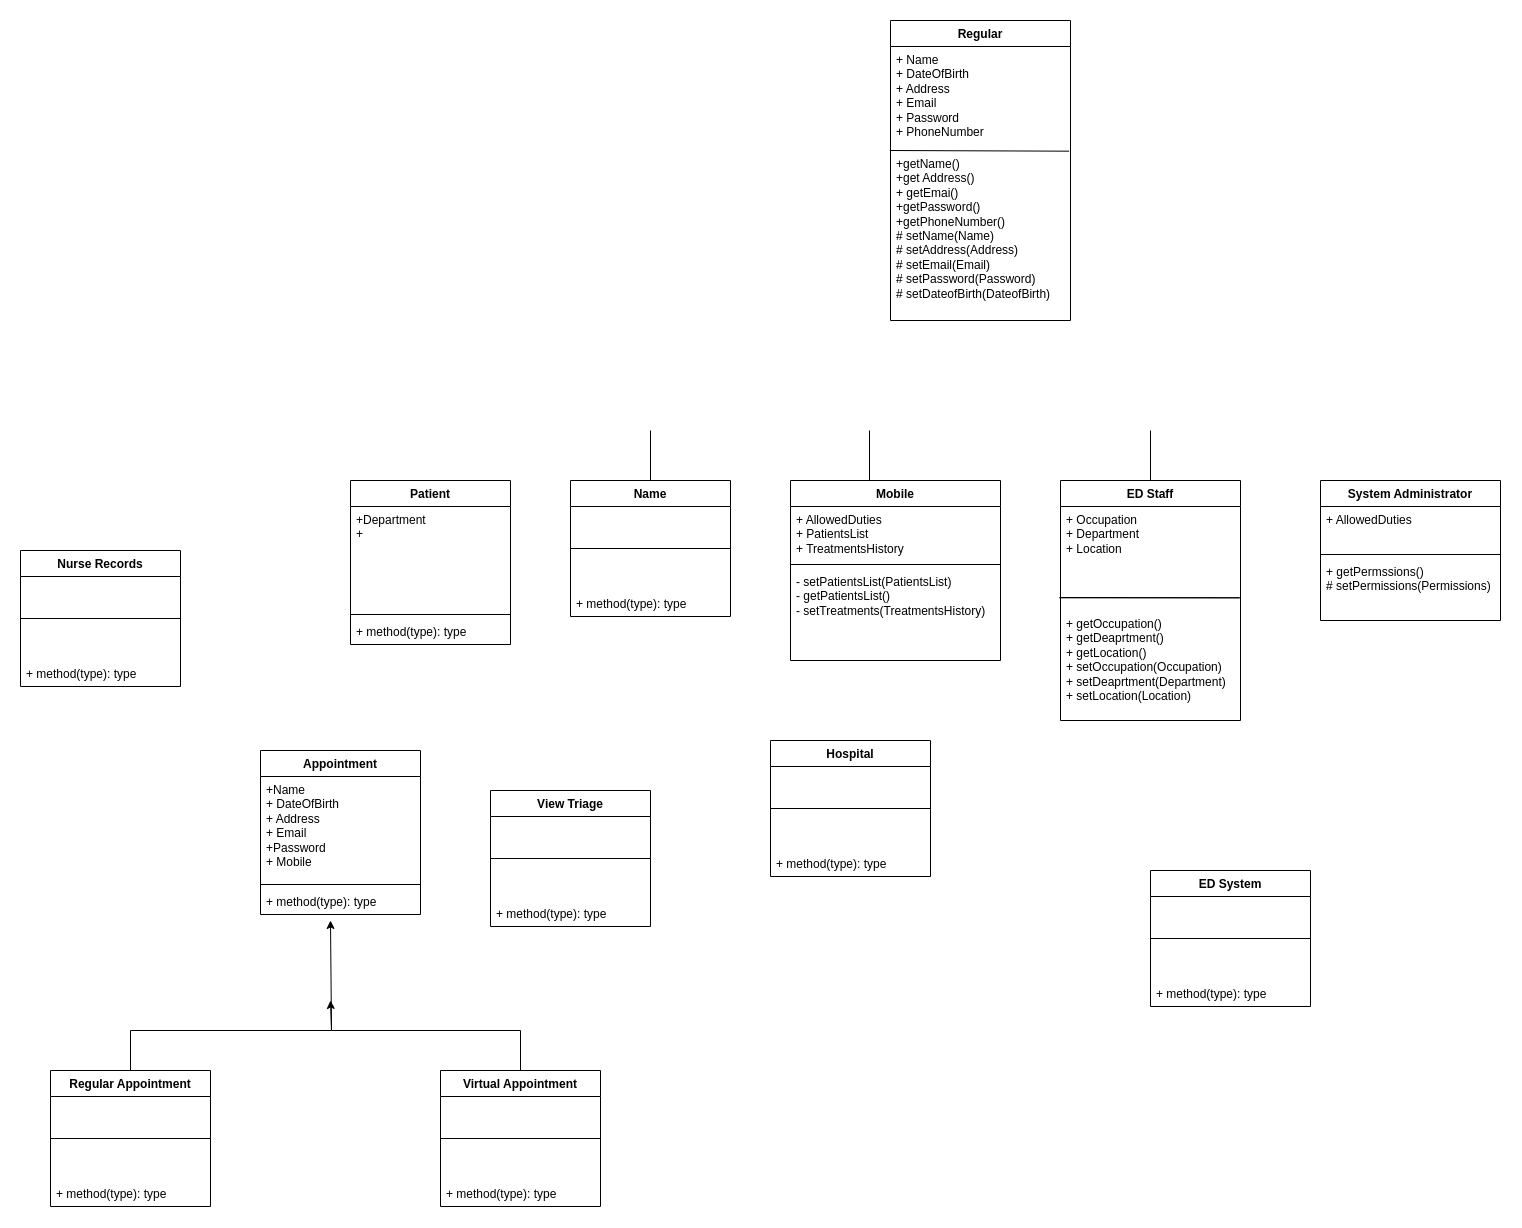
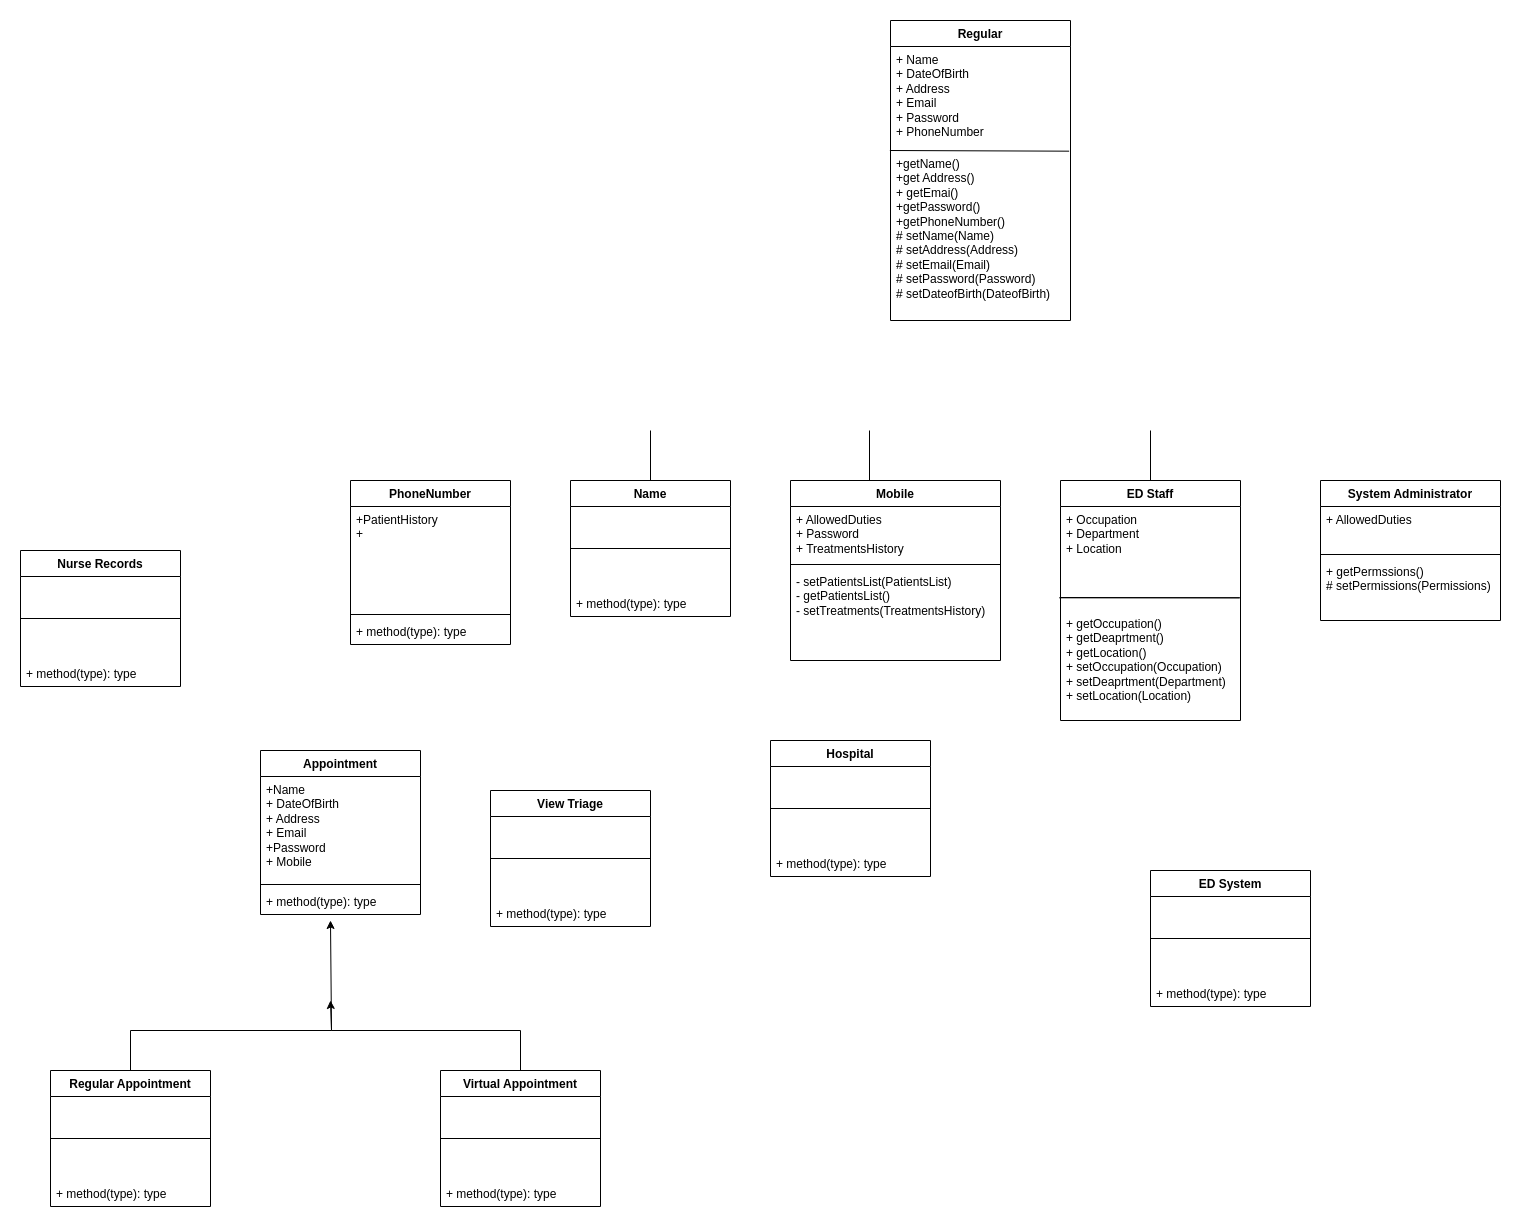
node "Patient": label "Patient" -> "PhoneNumber"
node "+Department +": label "+Department +" -> "+PatientHistory +"
node "+ AllowedDuties + PatientsList + TreatmentsHistory": label "+ AllowedDuties + PatientsList + TreatmentsHistory" -> "+ AllowedDuties + Password + TreatmentsHistory"
